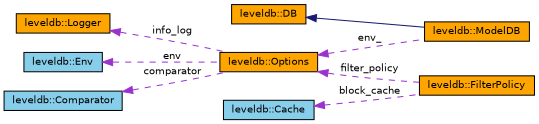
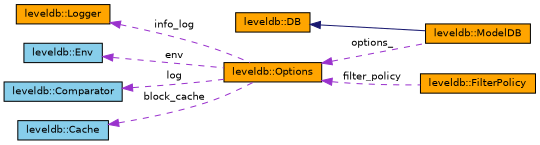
edge "leveldb::ModelDB" -> "leveldb::Options": label " env_" -> " options_"
edge "leveldb::Options" -> "leveldb::Comparator": label " comparator" -> " log"
edge "leveldb::FilterPolicy" -> "leveldb::Cache": now "leveldb::Options" -> "leveldb::Cache"
